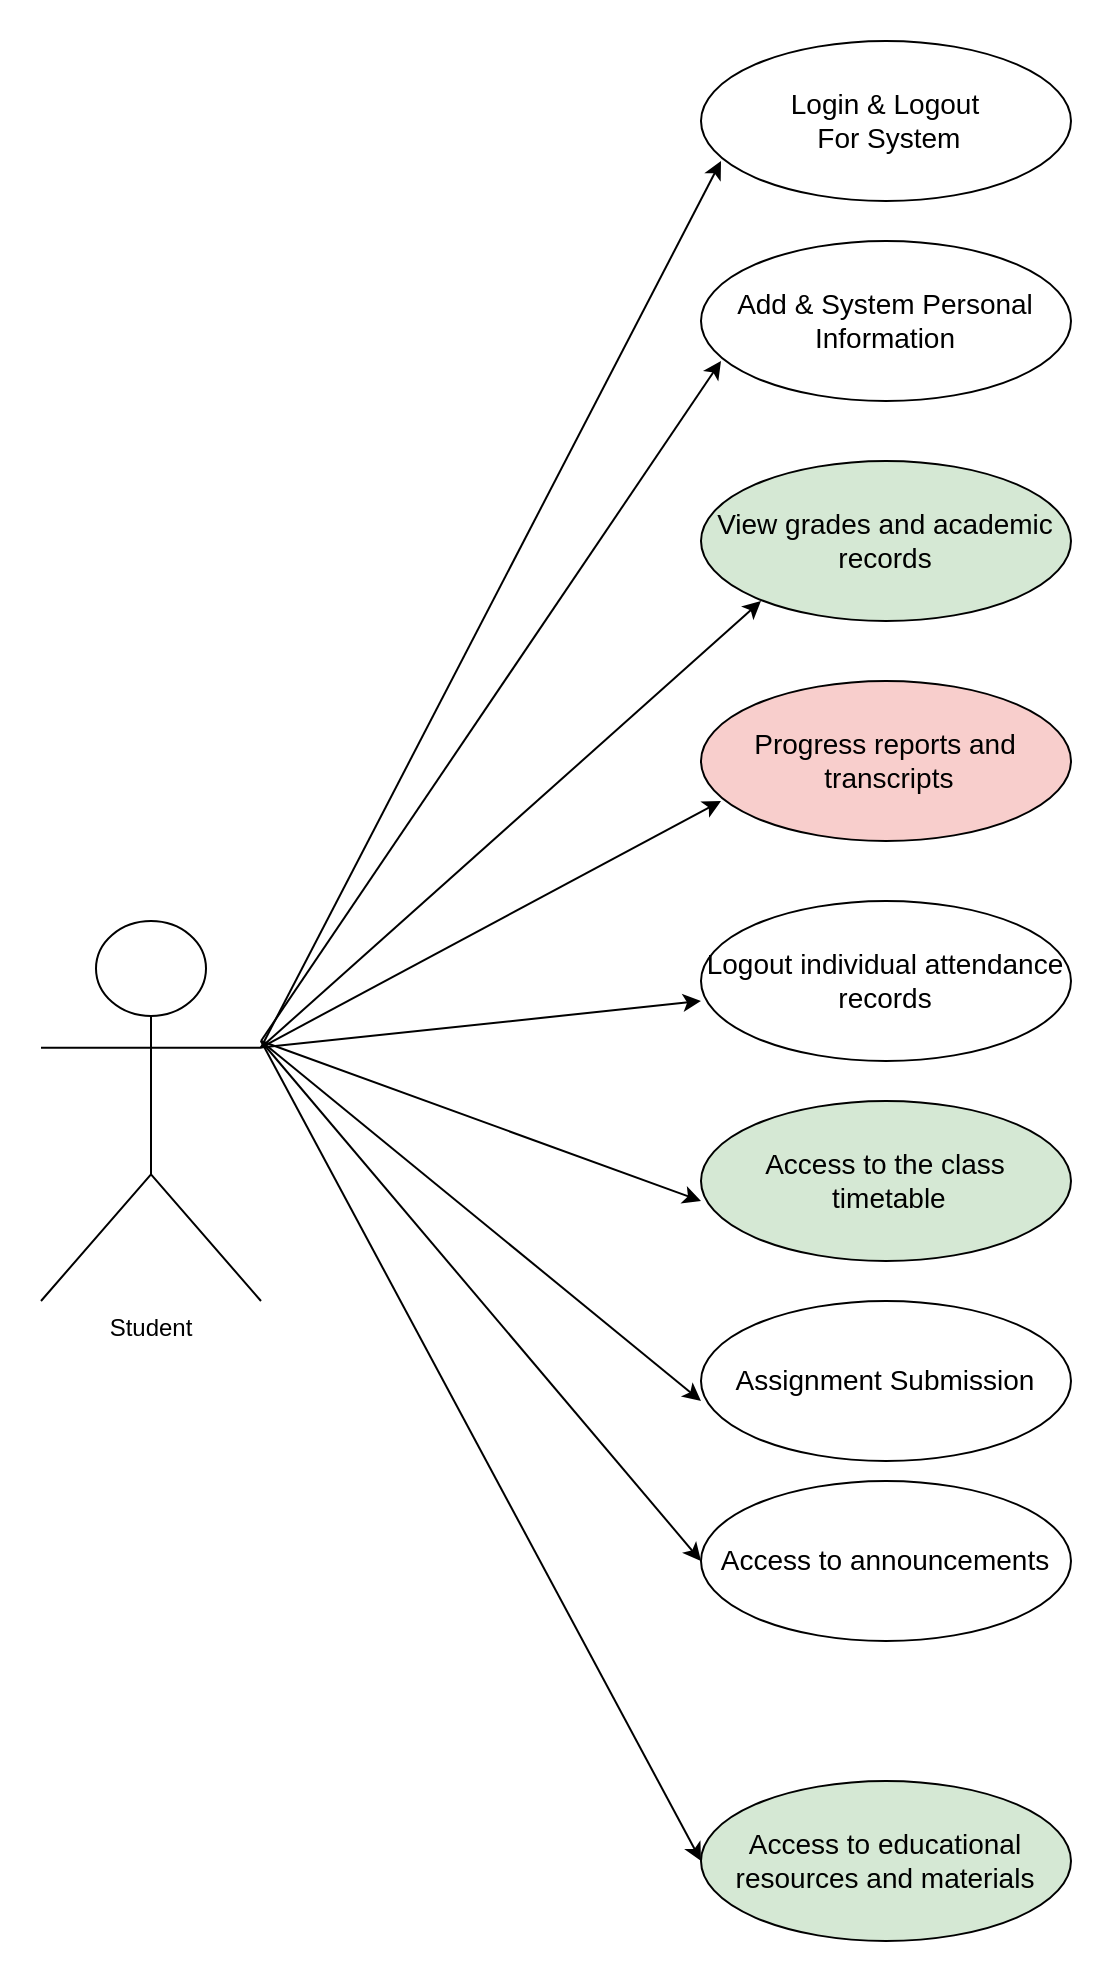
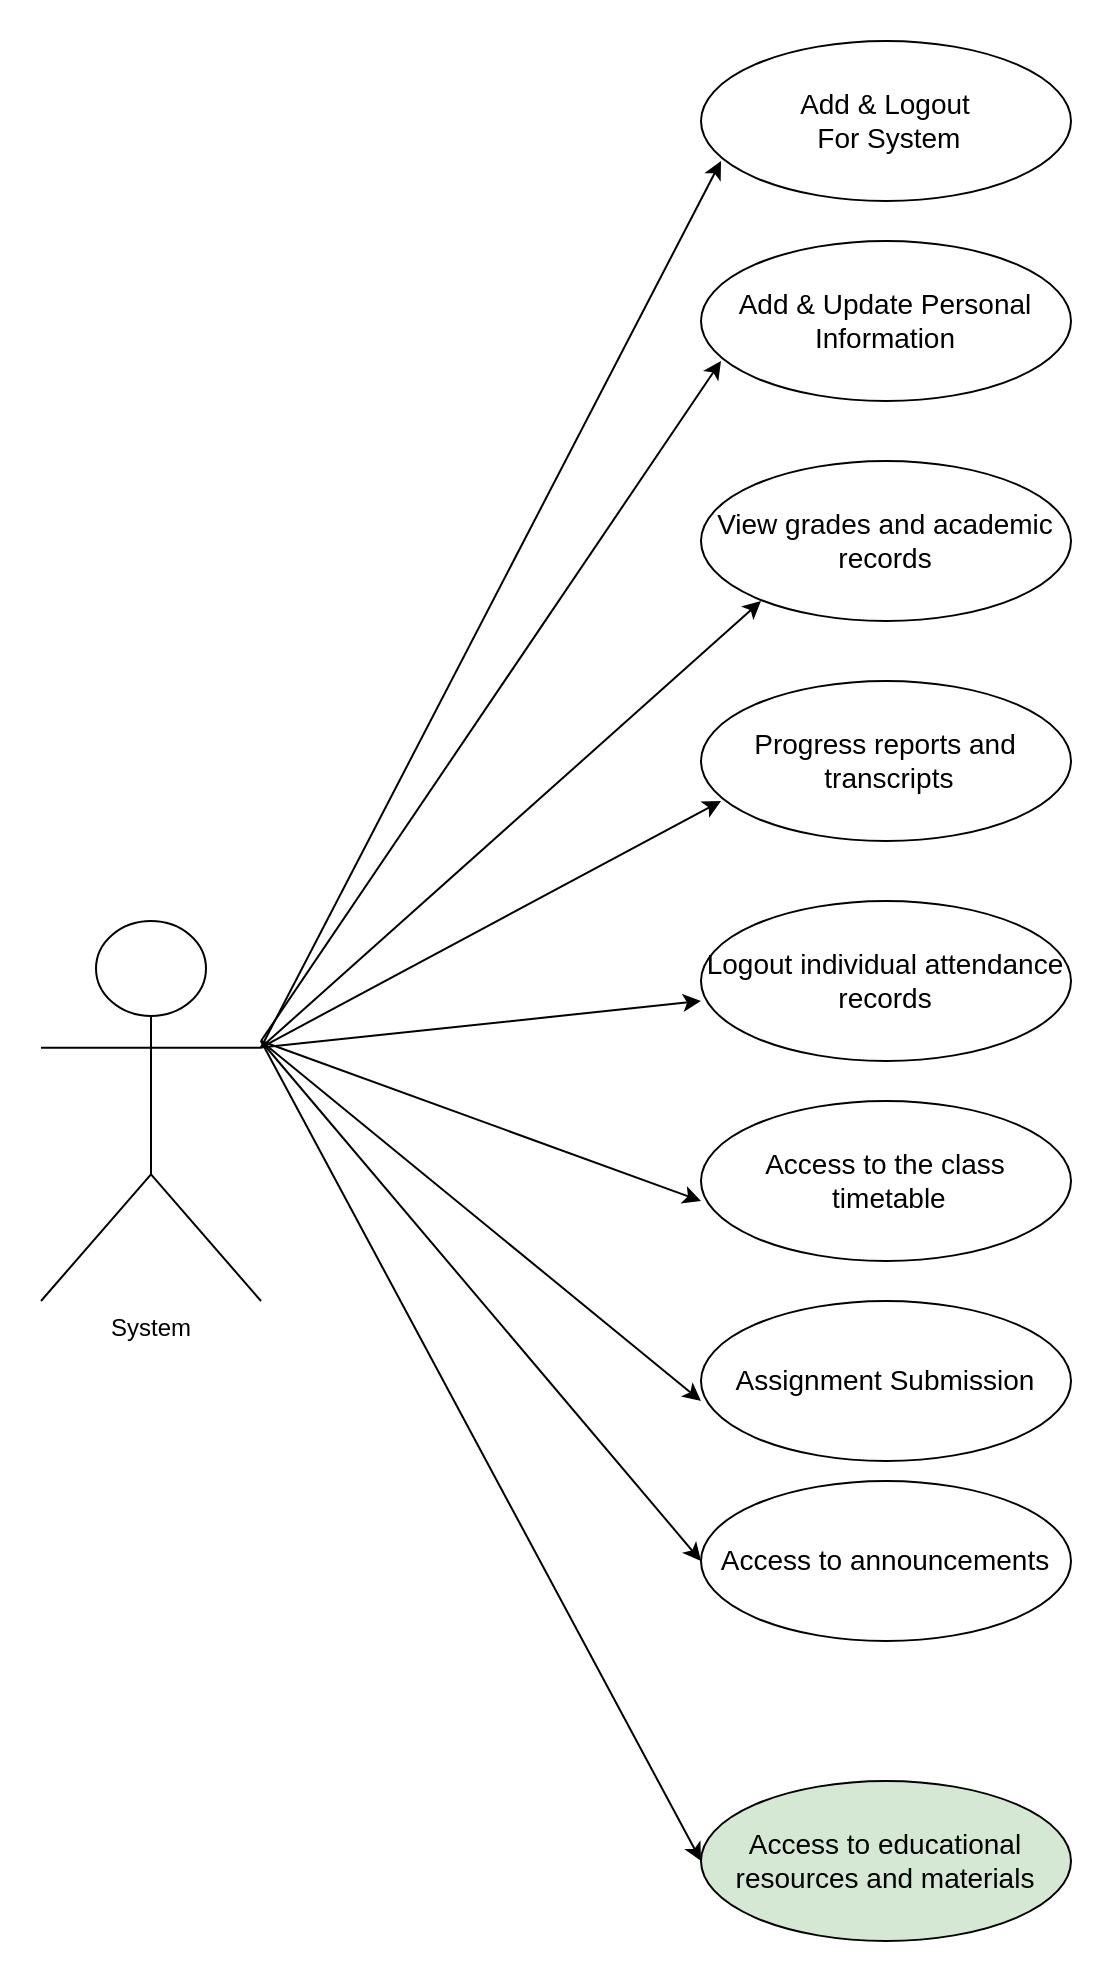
node "Login & Logout For System": label "Login & Logout For System" -> "Add & Logout For System"
node "Add & System Personal Information": label "Add & System Personal Information" -> "Add & Update Personal Information"
node "View grades and academic records": fillcolor #d5e8d4 -> #ffffff
node "Progress reports and transcripts": fillcolor #f8cecc -> #ffffff
node "Access to the class timetable": fillcolor #d5e8d4 -> #ffffff
node "Student": label "Student" -> "System"
